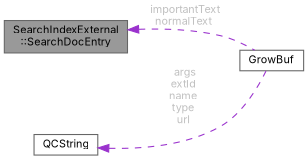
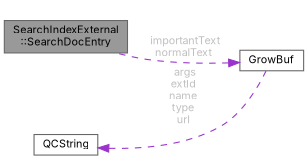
edge "GrowBuf" -> "SearchIndexExternal ::SearchDocEntry": reversed
